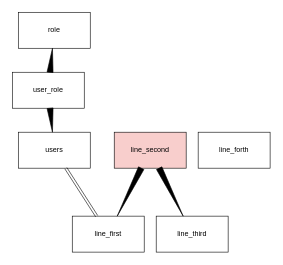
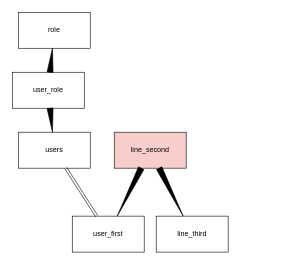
node "line_forth": removed
node "line_first": label "line_first" -> "user_first"
